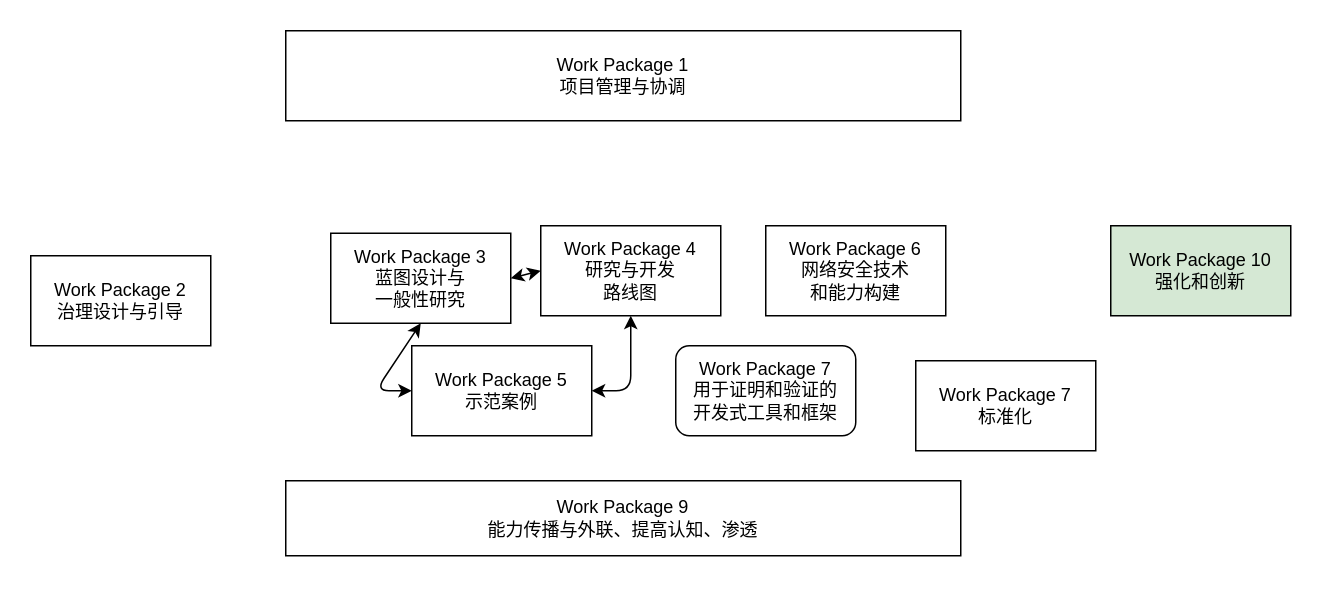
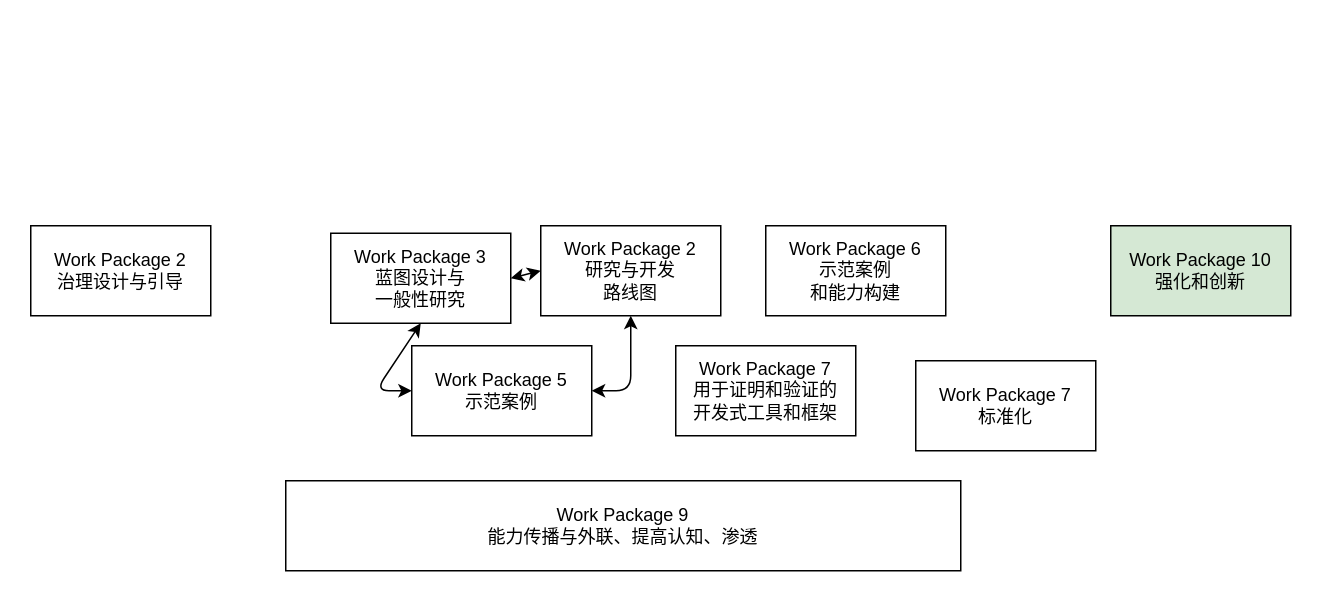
node "Work Package 1 项目管理与协调": removed
node "Work Package 4 研究与开发 路线图": label "Work Package 4 研究与开发 路线图" -> "Work Package 2 研究与开发 路线图"
node "Work Package 6 网络安全技术 和能力构建": label "Work Package 6 网络安全技术 和能力构建" -> "Work Package 6 示范案例 和能力构建"
node "Work Package 2 治理设计与引导": moved (121, 301) -> (121, 271)
node "Work Package 7 用于证明和验证的 开发式工具和框架": shape rounded rectangle -> rectangle
node "Work Package 9 能力传播与外联、提高认知、渗透": size 675x75 -> 675x90
